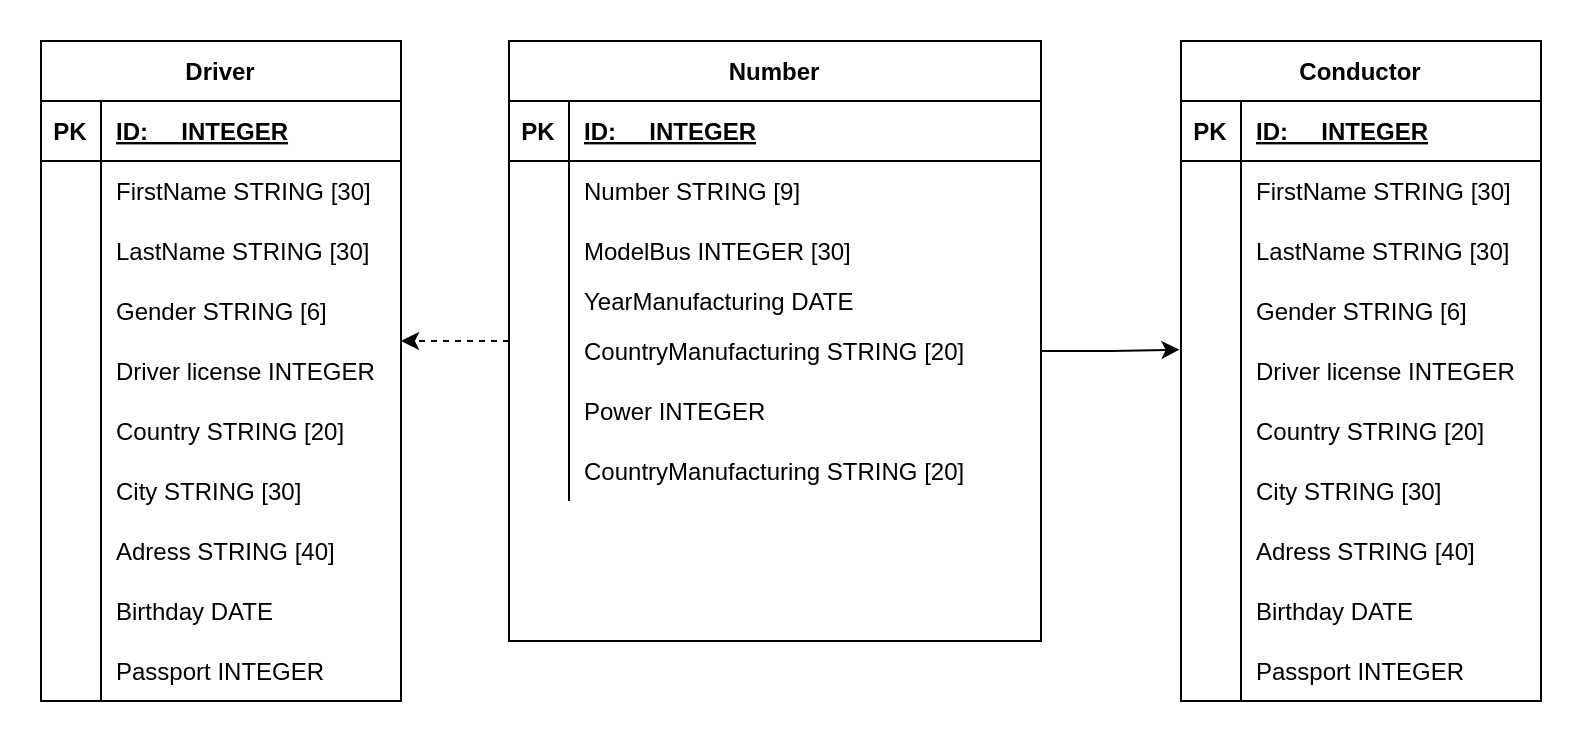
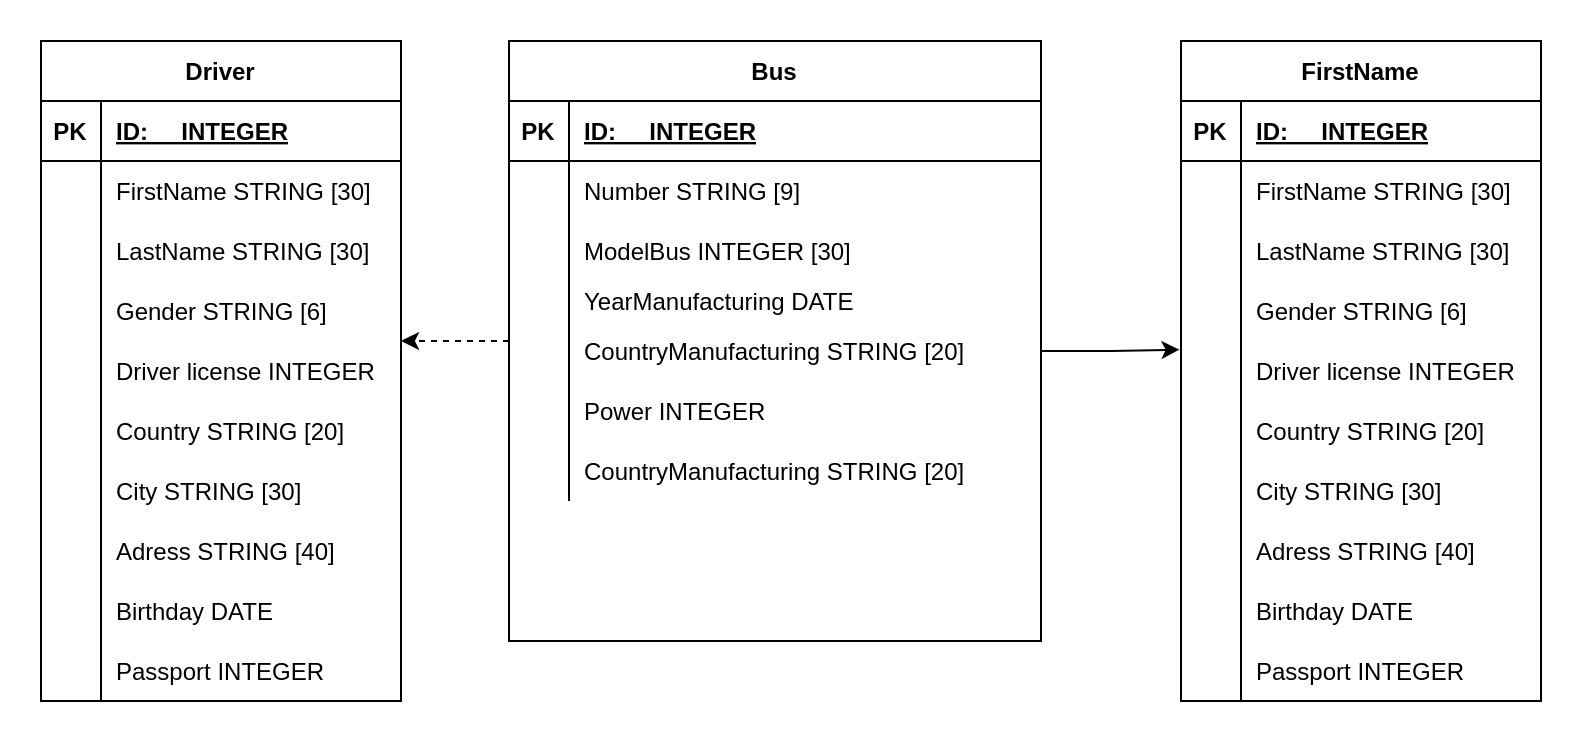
node "Number": label "Number" -> "Bus"
node "Conductor": label "Conductor" -> "FirstName"
